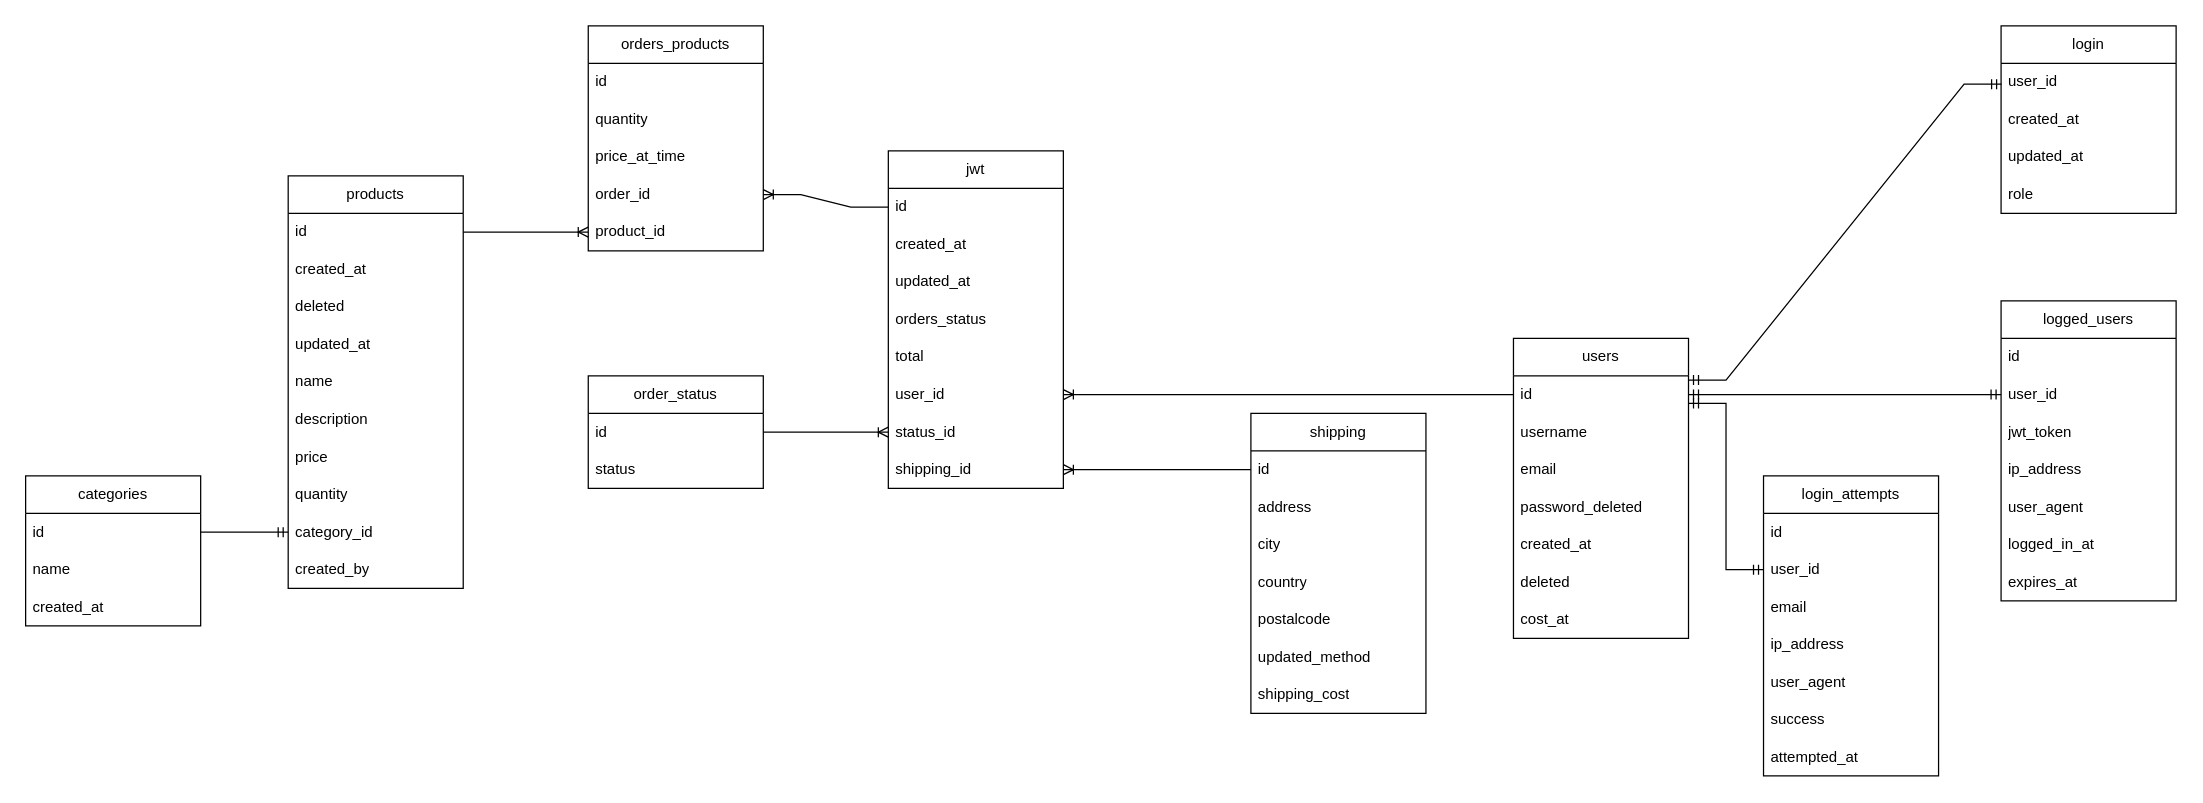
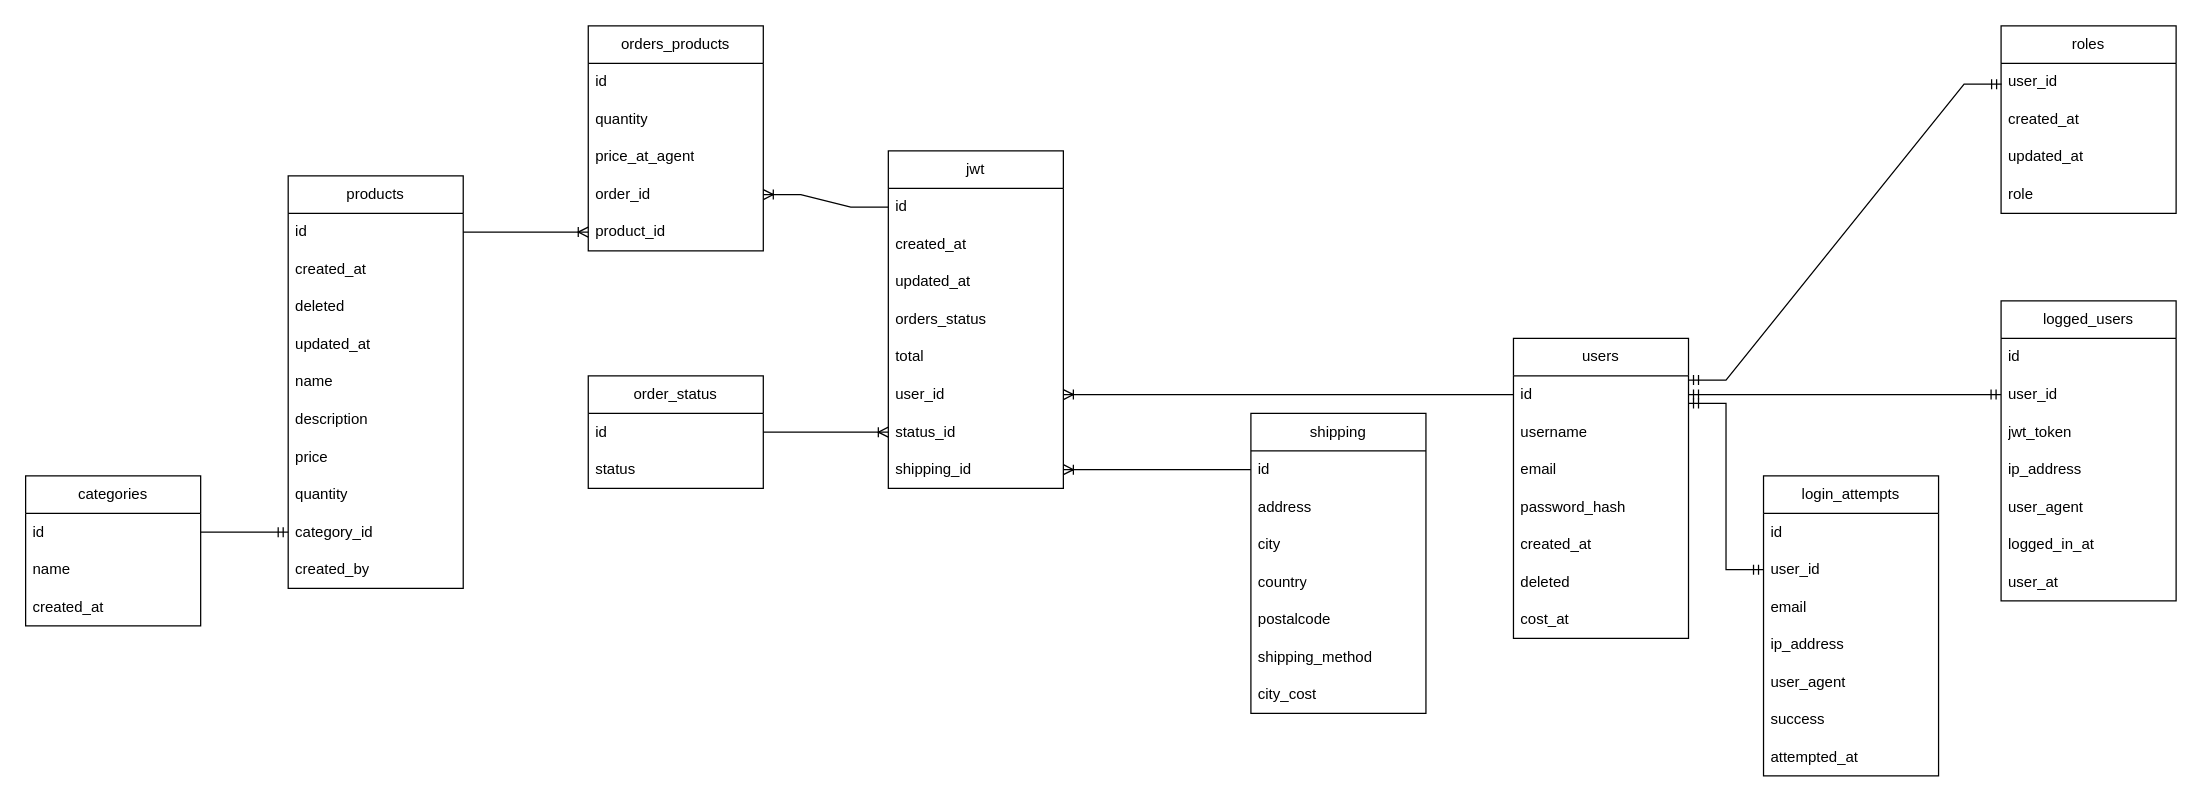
node "login": label "login" -> "roles"
node "price_at_time": label "price_at_time" -> "price_at_agent"
node "password_deleted": label "password_deleted" -> "password_hash"
node "expires_at": label "expires_at" -> "user_at"
node "updated_method": label "updated_method" -> "shipping_method"
node "shipping_cost": label "shipping_cost" -> "city_cost"
